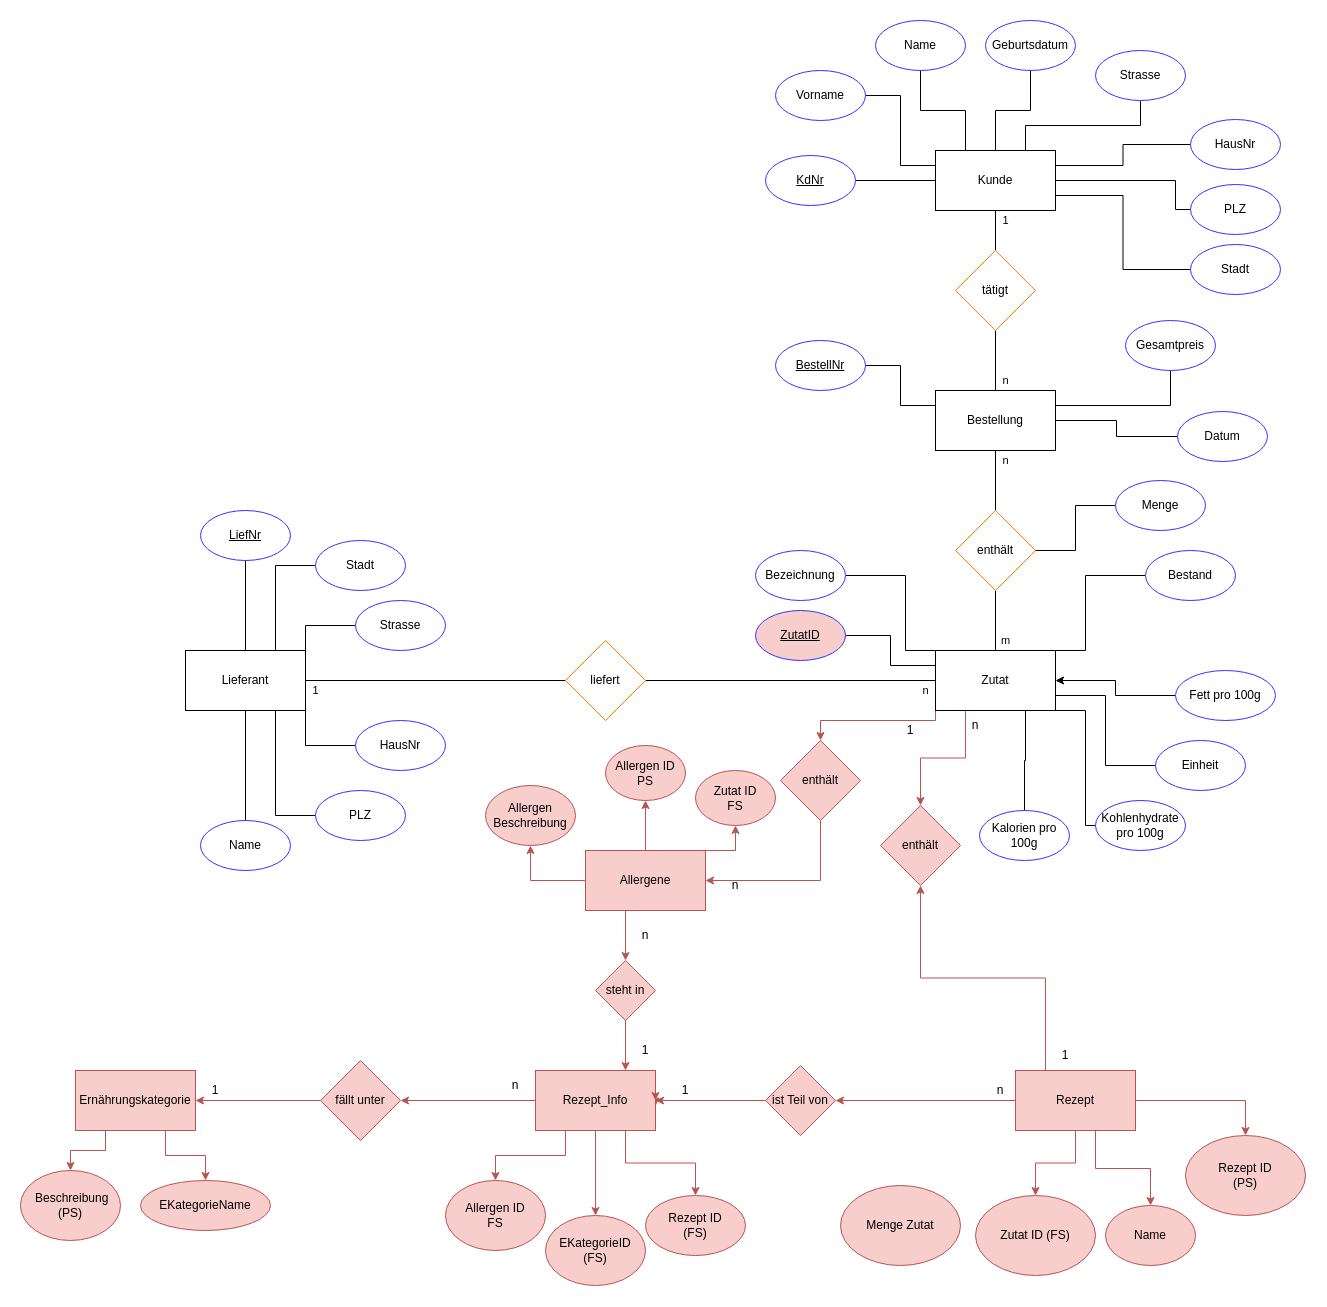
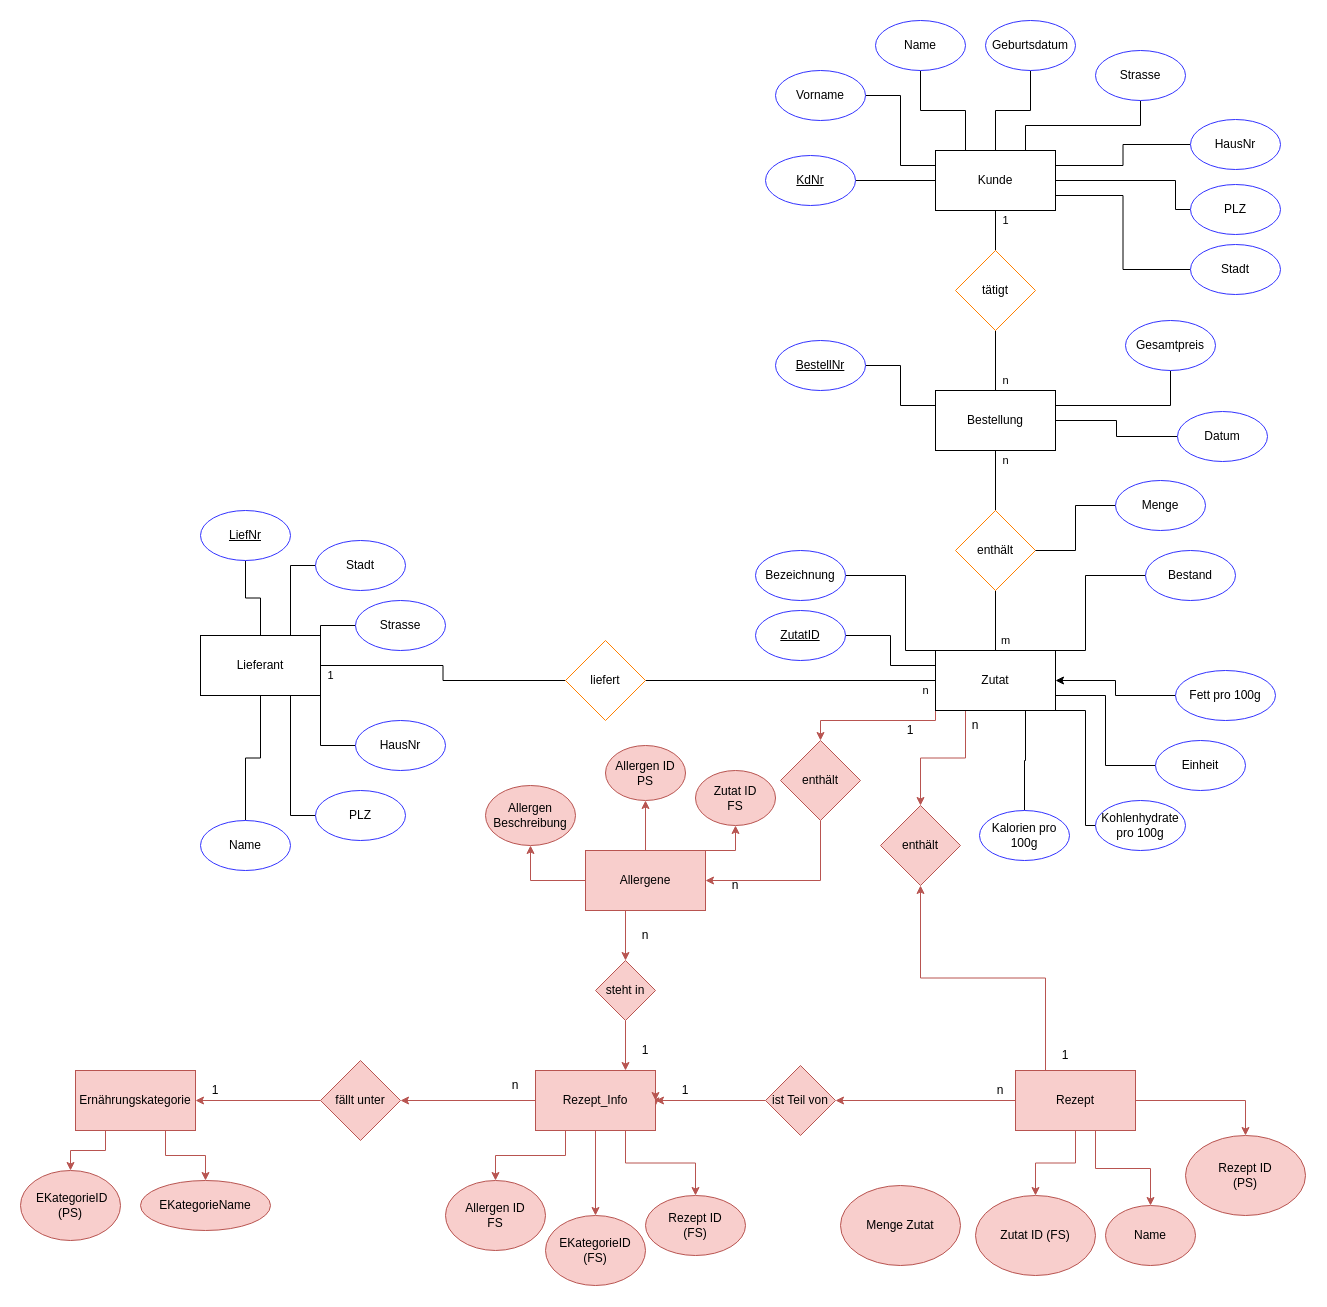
node "ZutatID": fillcolor #f8cecc -> #ffffff
node "Lieferant": moved (246, 681) -> (261, 666)
node "Beschreibung (PS)": label "Beschreibung (PS)" -> "EKategorieID (PS)"
